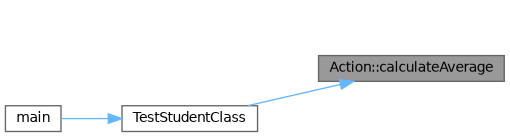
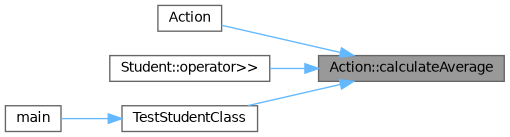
node "Action": added
node "Student::operator>>": added
